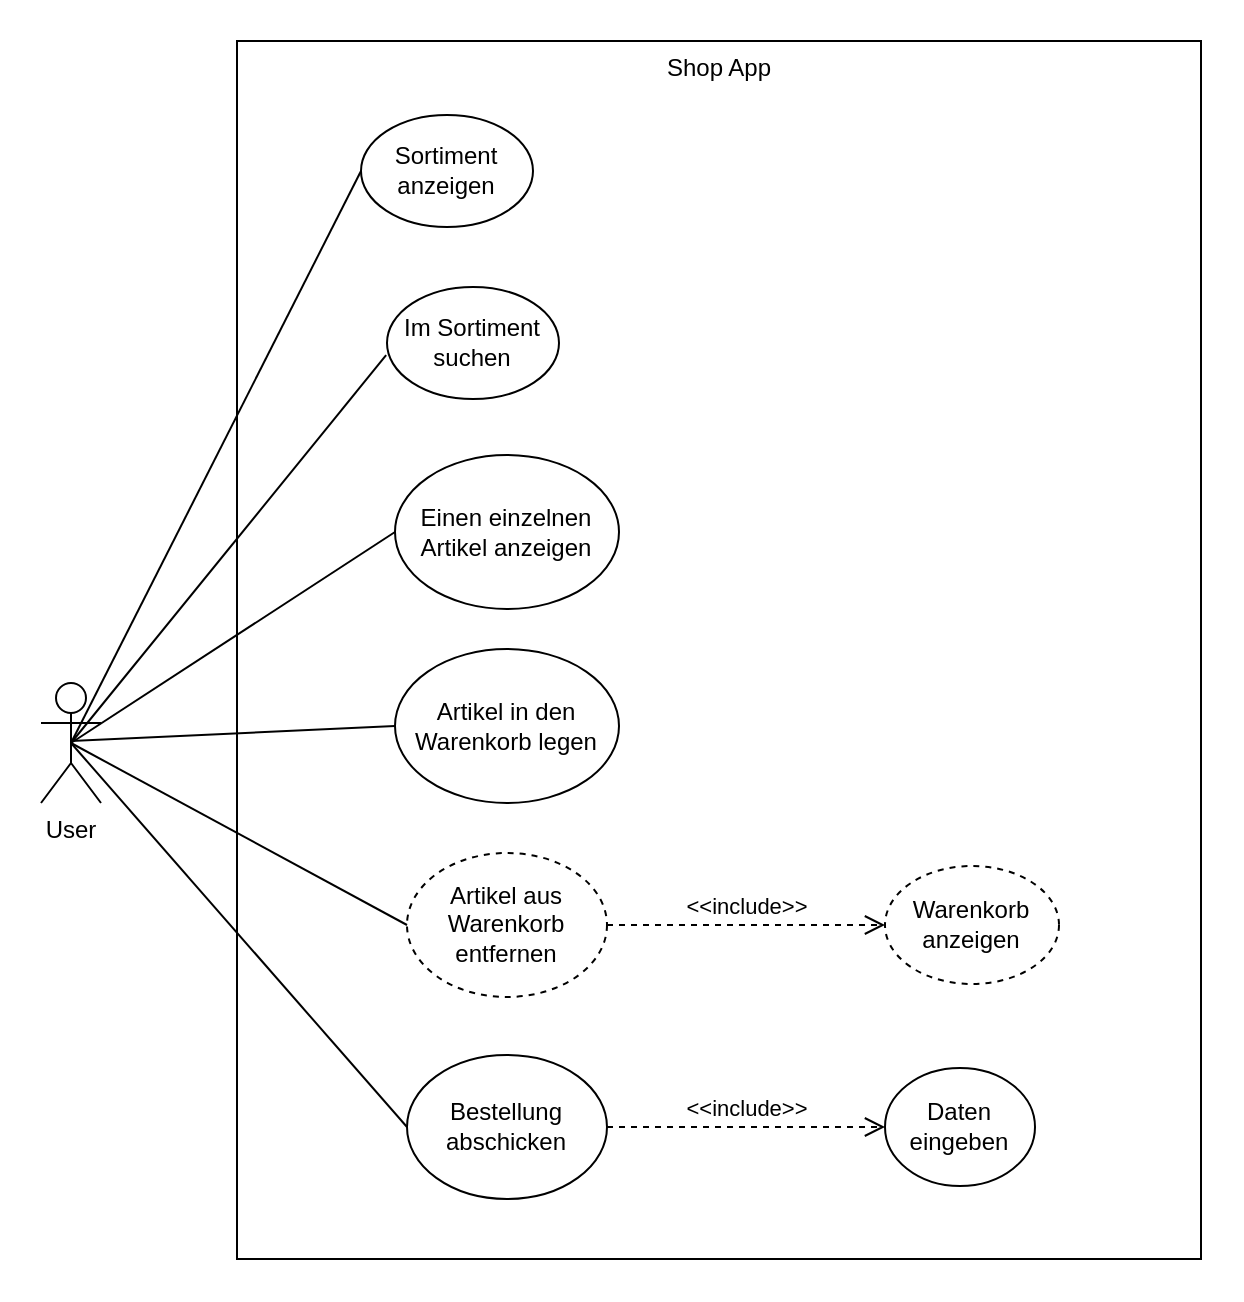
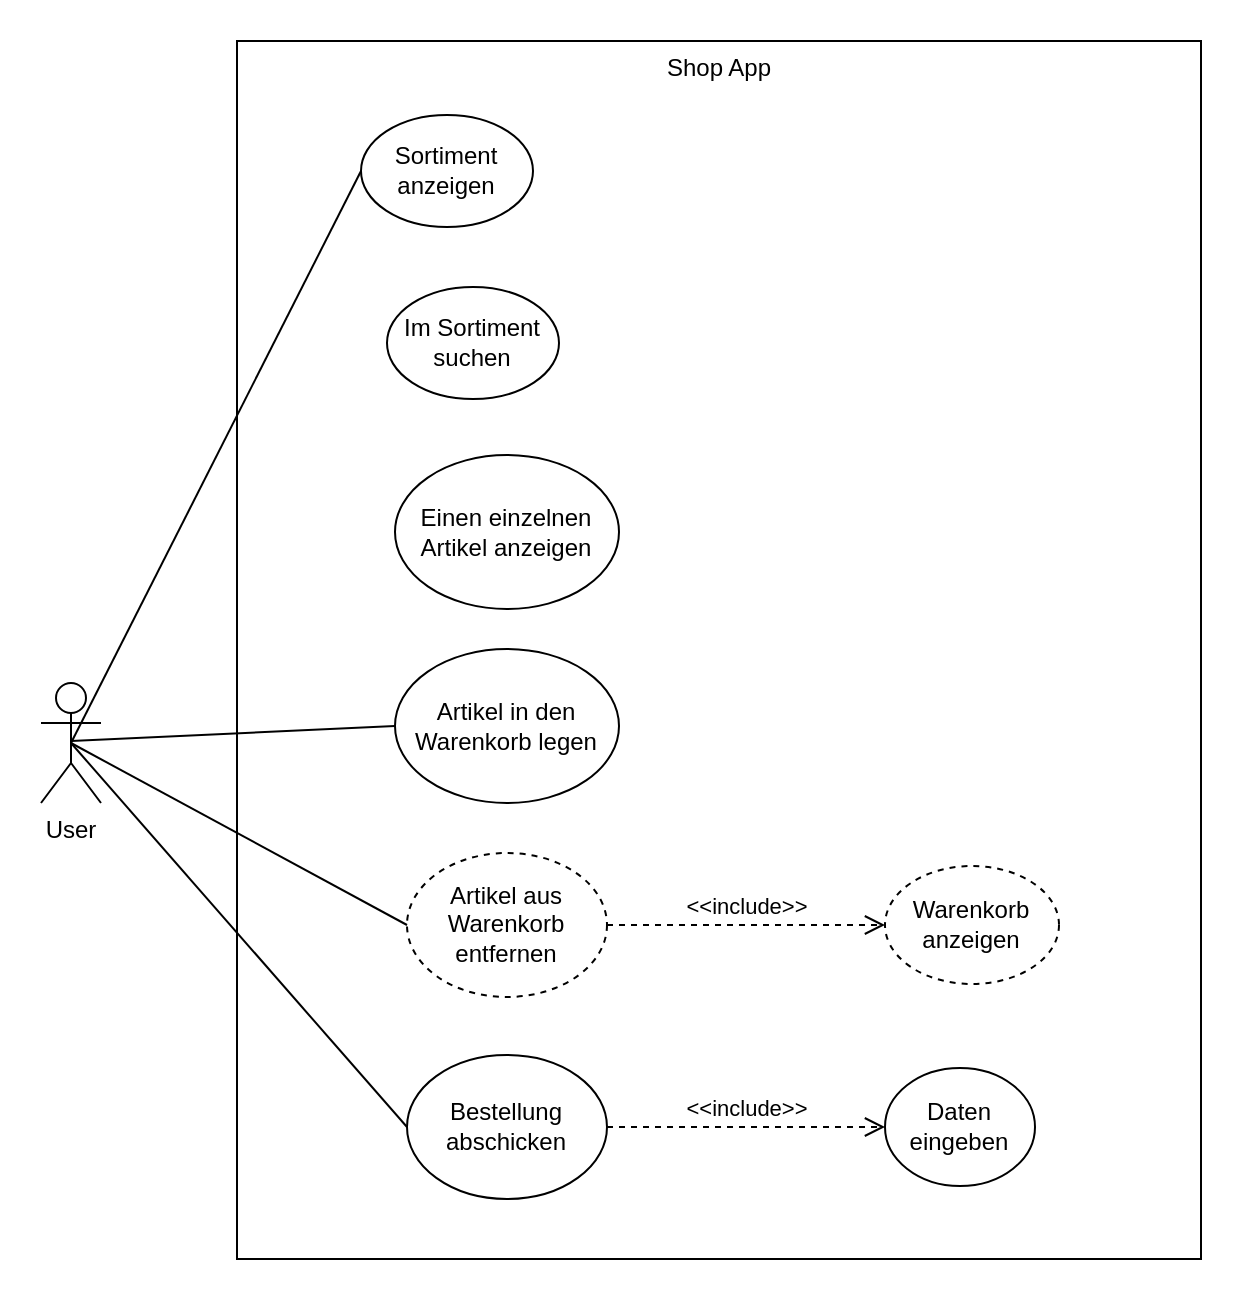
edge "Im Sortiment suchen" -- "User": removed
edge "Einen einzelnen Artikel anzeigen" -- "User": removed
